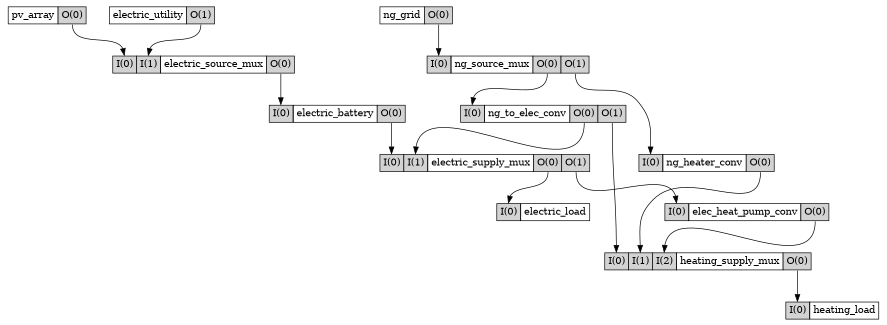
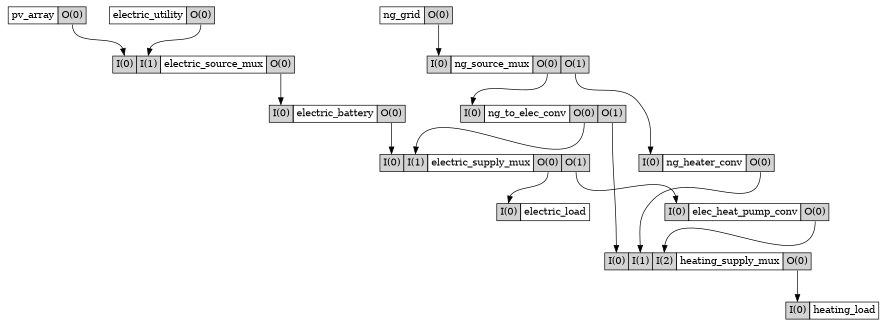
node "electric_utility": text "O(1)" -> "O(0)"
